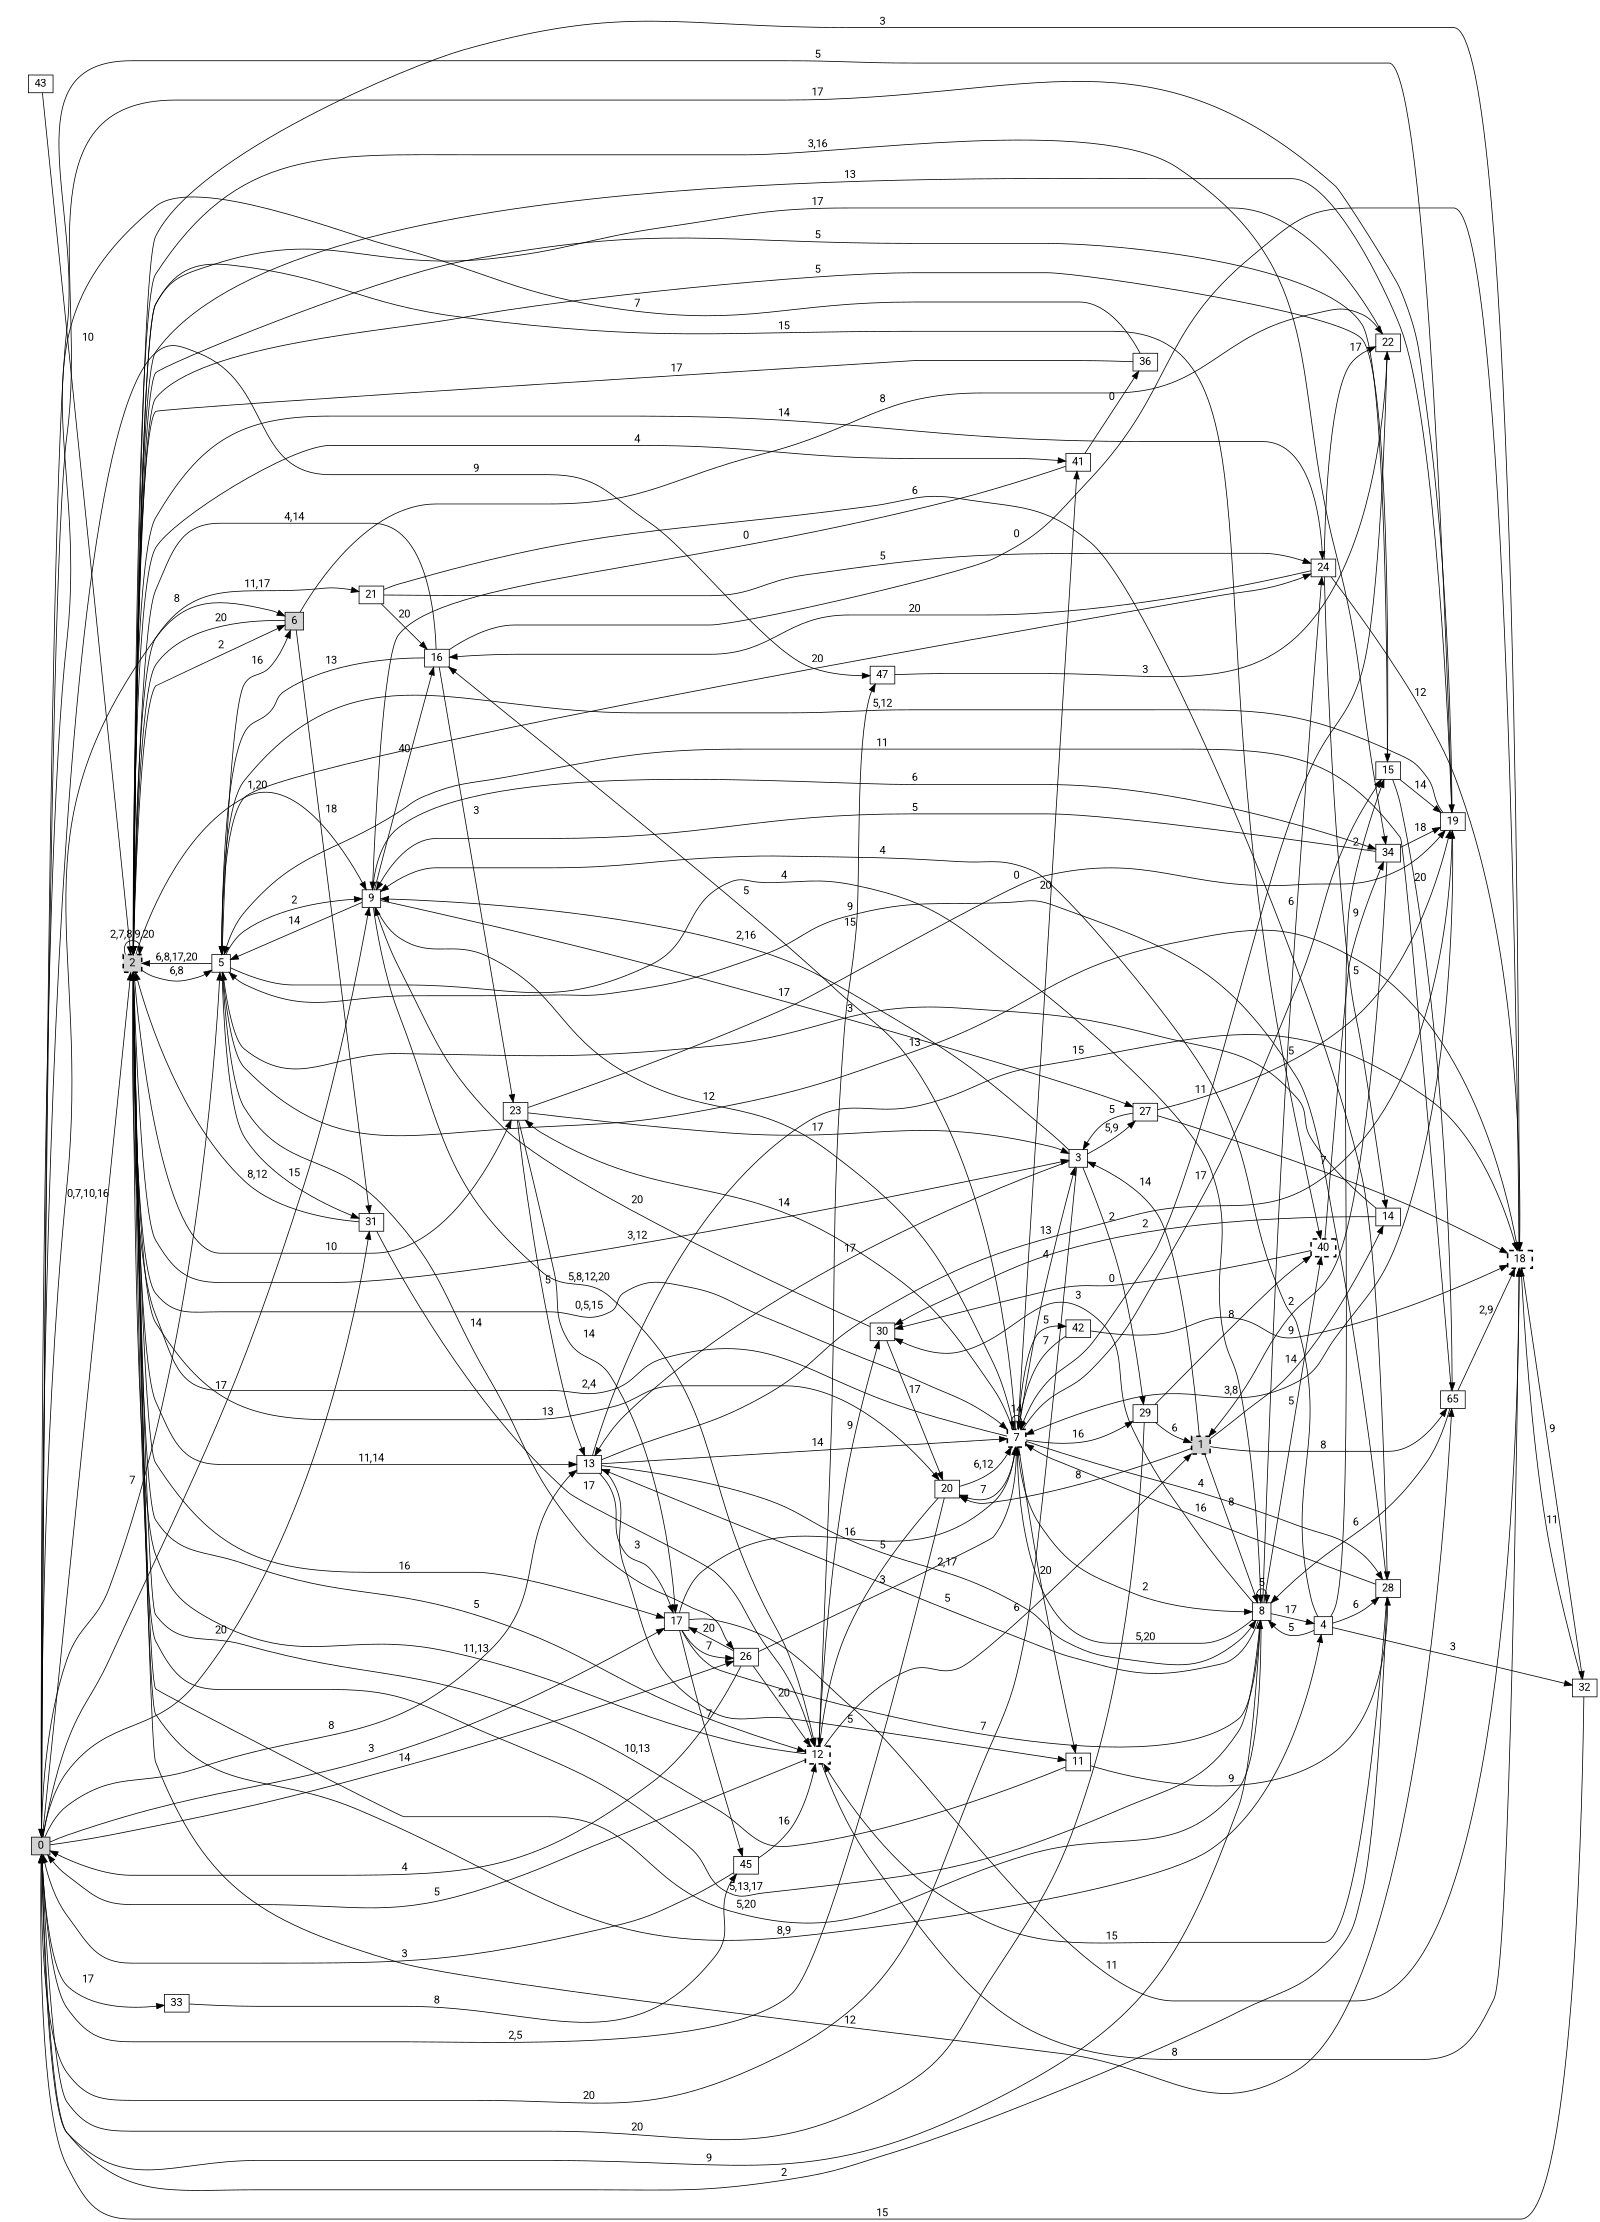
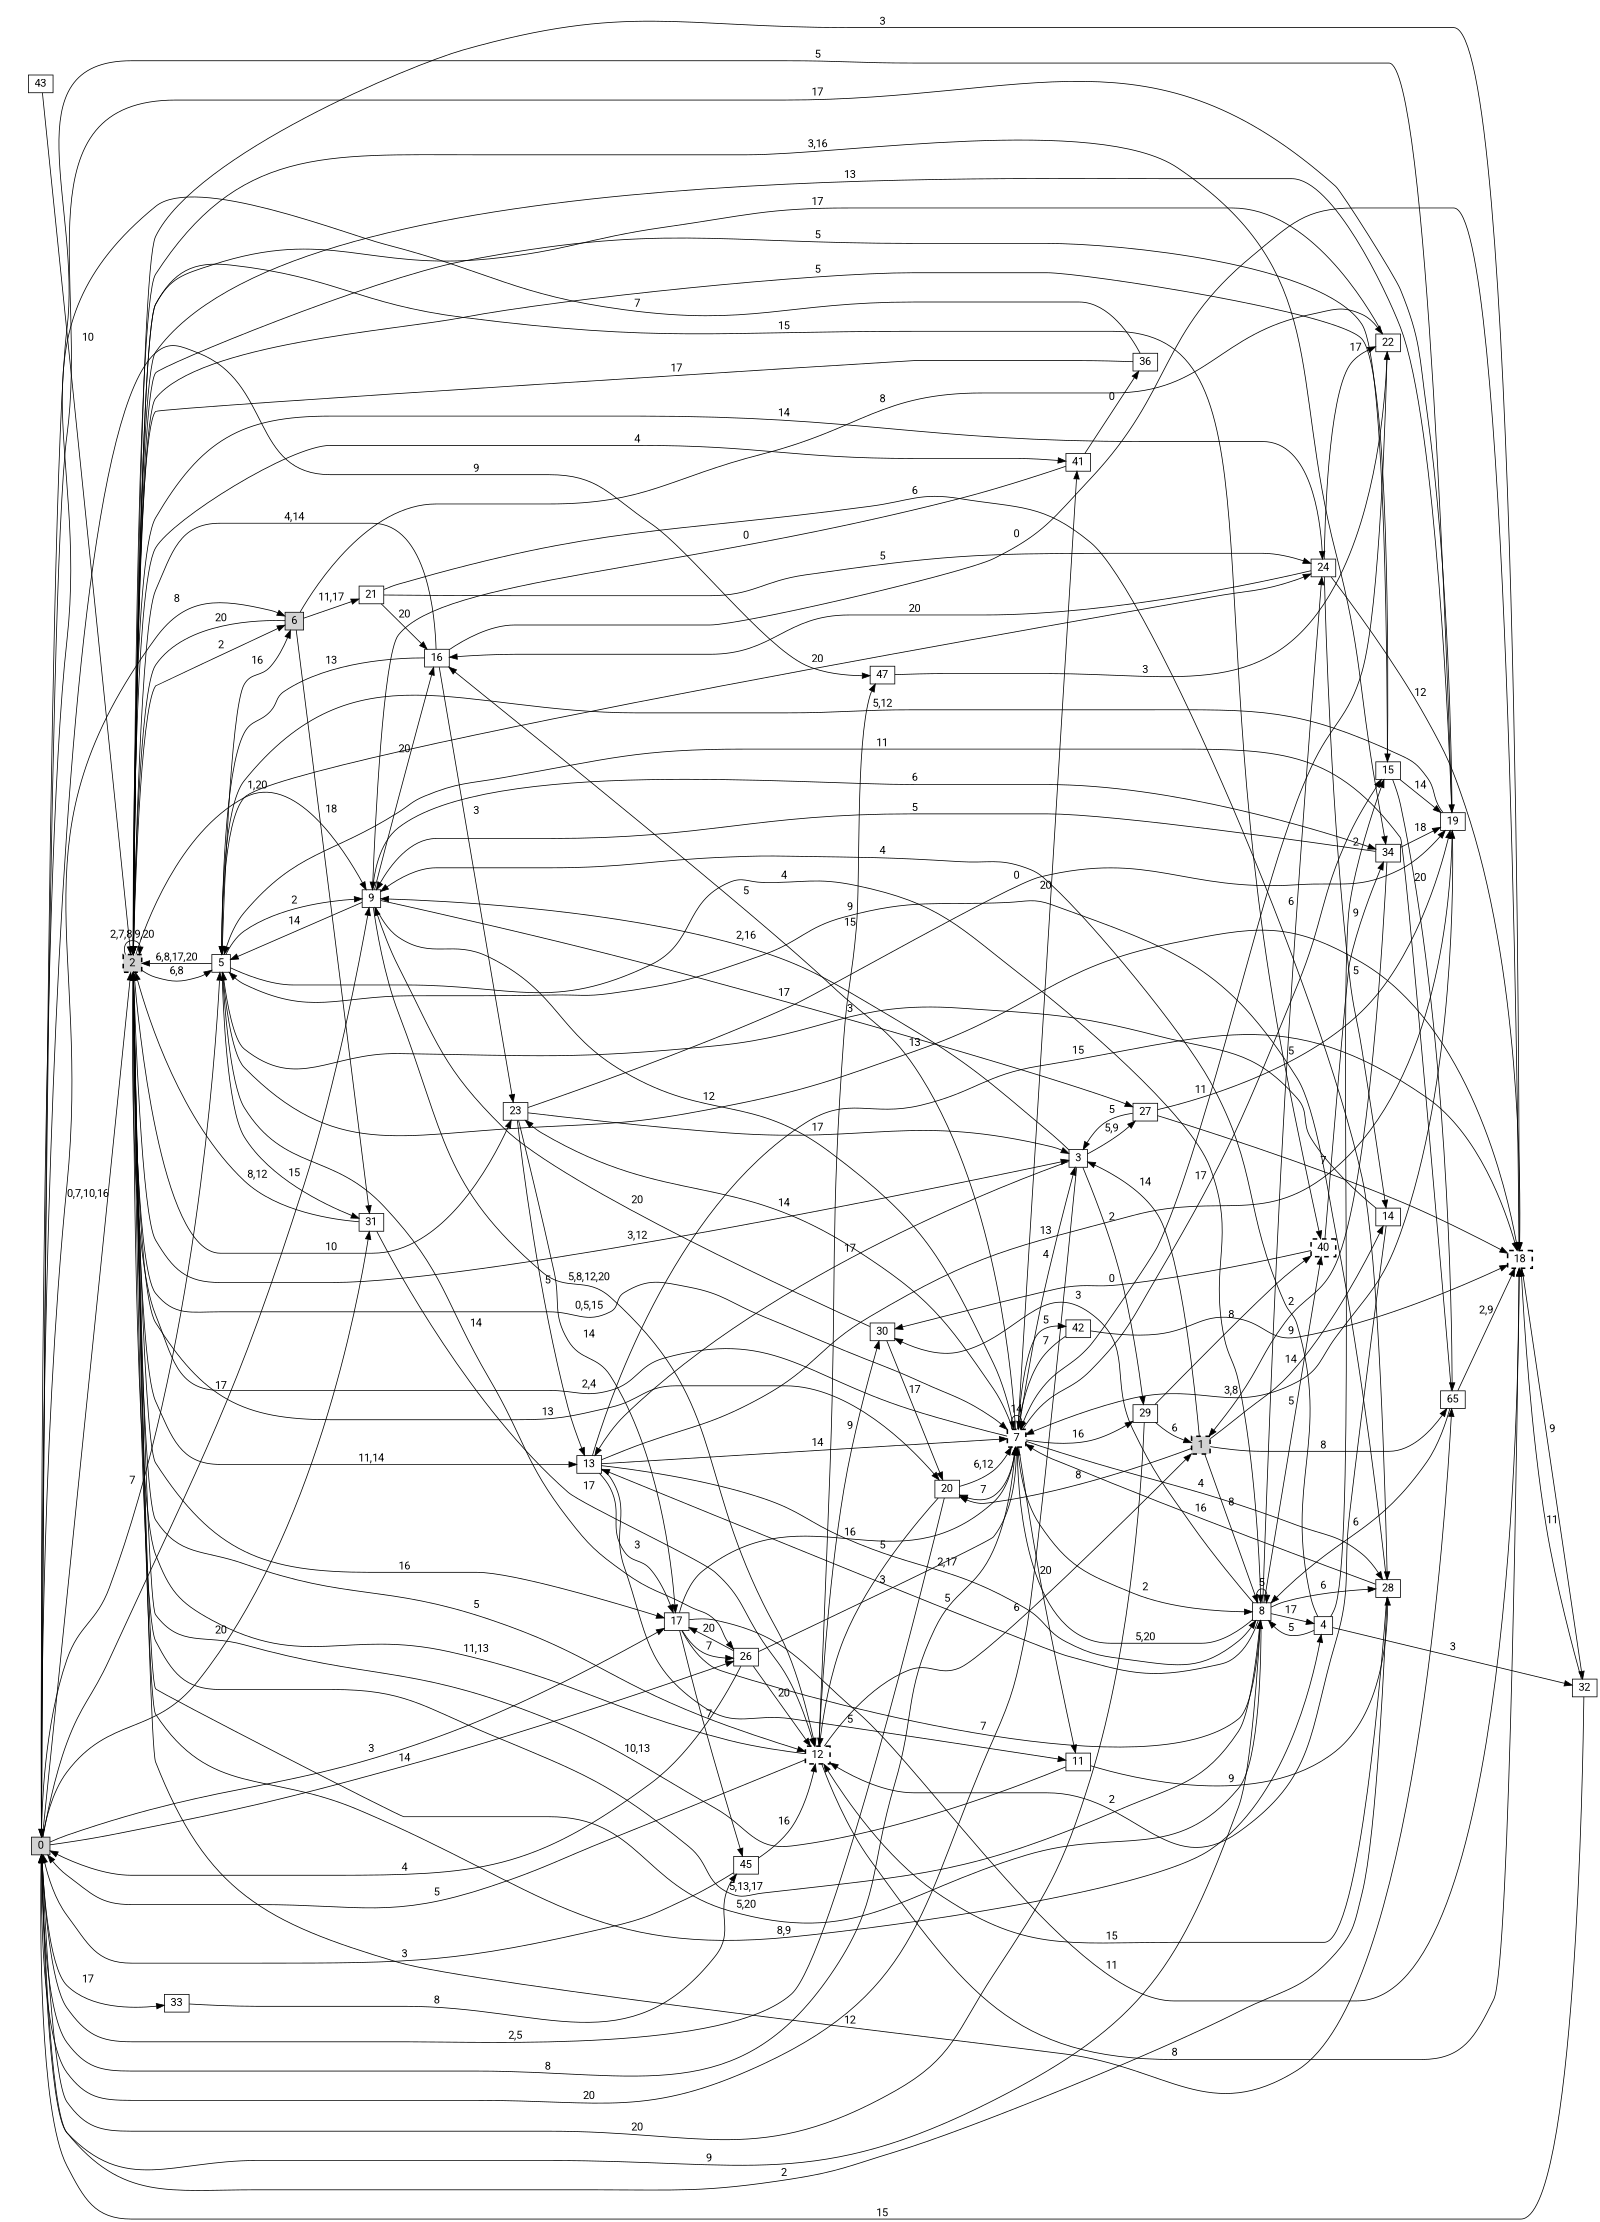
edge "2" -> "21": now "6" -> "21"
edge "9" -> "16": label "40" -> "20"
edge "14" -> "30": now "14" -> "12"
edge "4" -> "28": now "8" -> "28"
edge "0" -> "13": now "0" -> "7"
